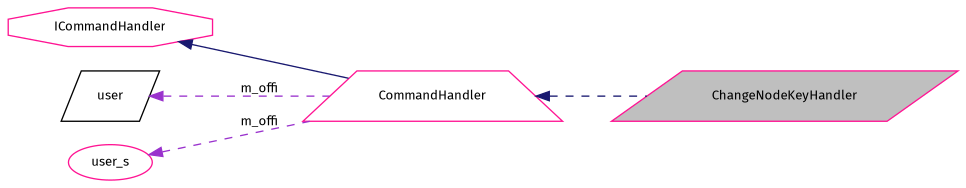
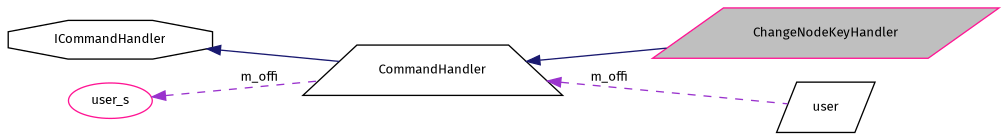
node "ICommandHandler": color deeppink -> black
edge "CommandHandler" -> "user": reversed
node "CommandHandler": color deeppink -> black
edge "ChangeNodeKeyHandler" -> "CommandHandler": style dashed -> solid
